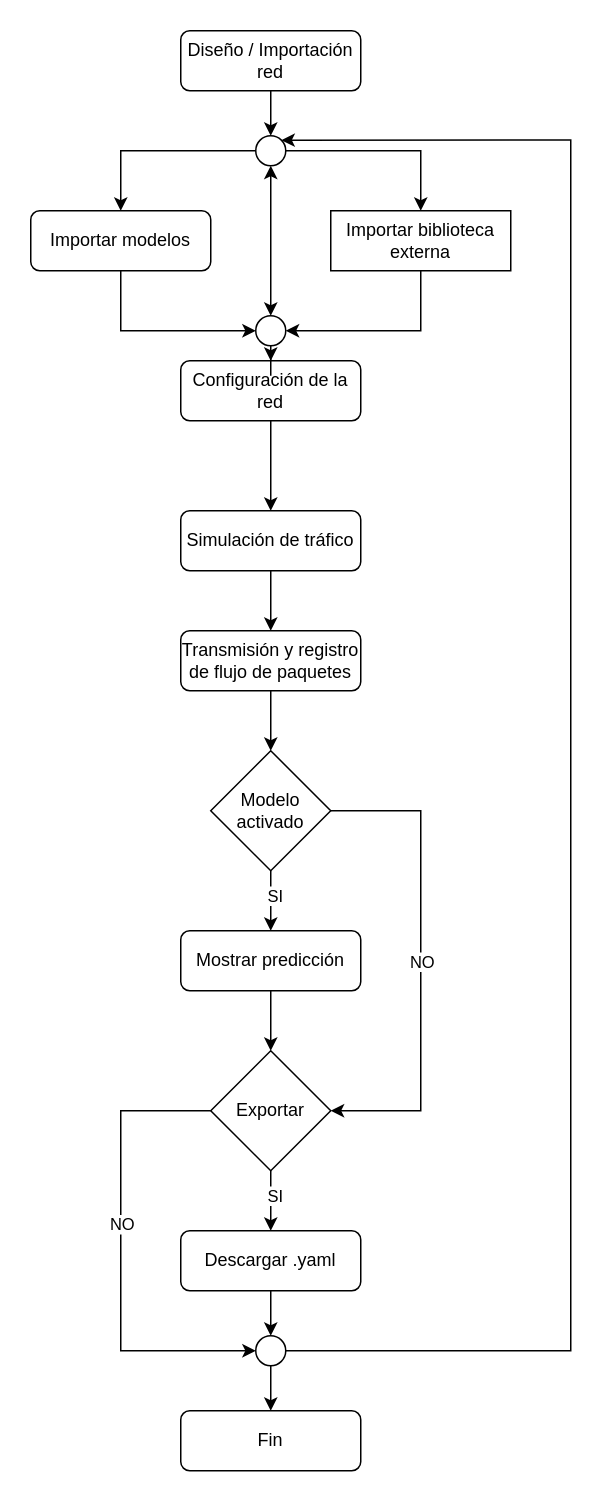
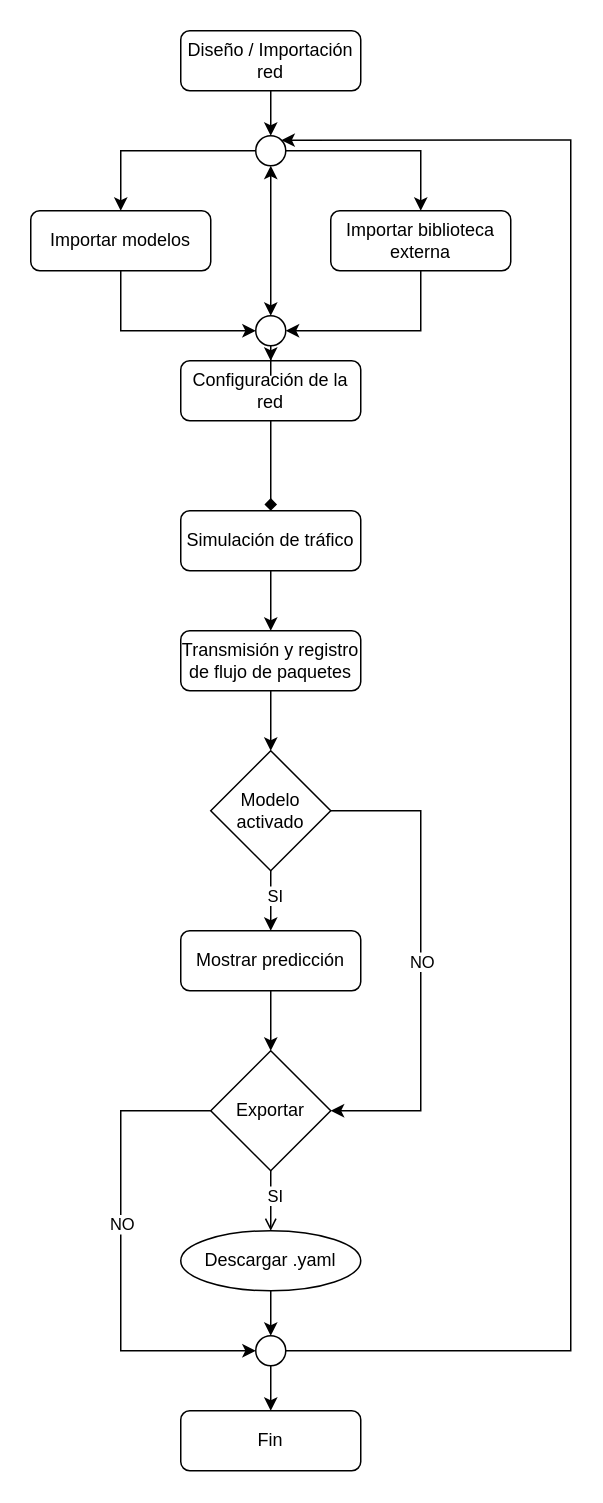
node "Importar biblioteca externa": shape rectangle -> rounded rectangle
edge "Configuración de la red" -> "Simulación de tráfico": arrowhead classic -> diamond
edge "Exportar" -> "Descargar .yaml": arrowhead classic -> open
node "Descargar .yaml": shape rounded rectangle -> ellipse
